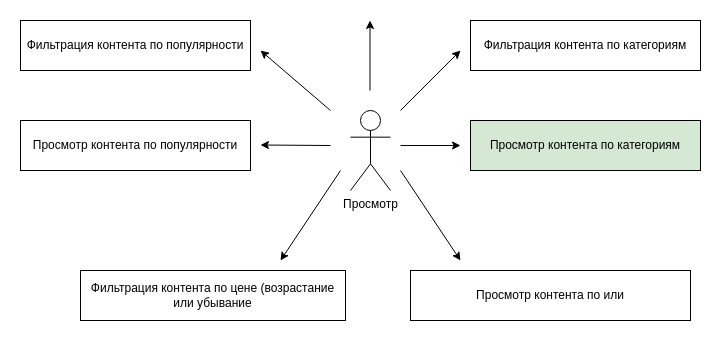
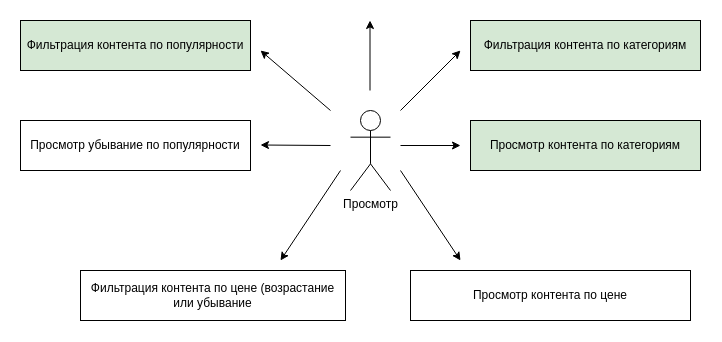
node "Фильтрация контента по популярности": fillcolor #ffffff -> #d5e8d4
node "Фильтрация контента по категориям": fillcolor #ffffff -> #d5e8d4
node "Просмотр контента по популярности": label "Просмотр контента по популярности" -> "Просмотр убывание по популярности"
node "Просмотр контента по или": label "Просмотр контента по или" -> "Просмотр контента по цене"
